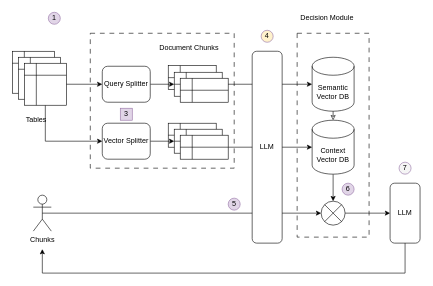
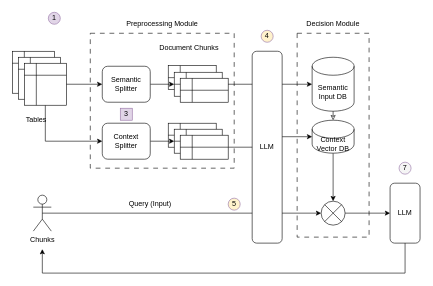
node "Decision Module": moved (327, 18) -> (333, 24)
node "Preprocessing Module": added
node "Query Splitter": label "Query Splitter" -> "Semantic Splitter"
node "Semantic Vector DB": label "Semantic Vector DB" -> "Semantic Input DB"
node "Vector Splitter": label "Vector Splitter" -> "Context Splitter"
node "Context Vector DB": size 42x54 -> 42x33
node "6": removed
node "Query (Input)": added
node "5": fillcolor #e1d5e7 -> #fff2cc
